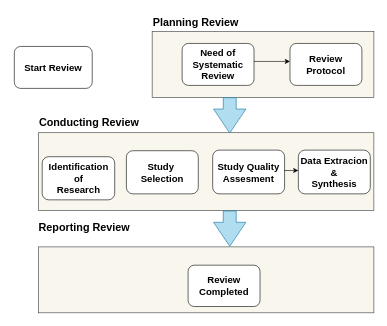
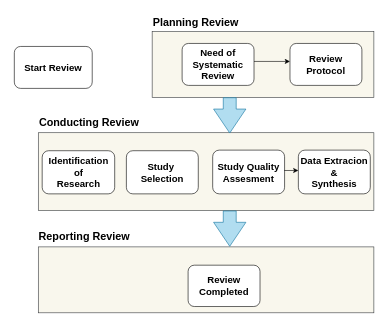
node "Identification of Research": moved (78, 179) -> (78, 173)
node "Reporting Review": moved (84, 228) -> (84, 237)
